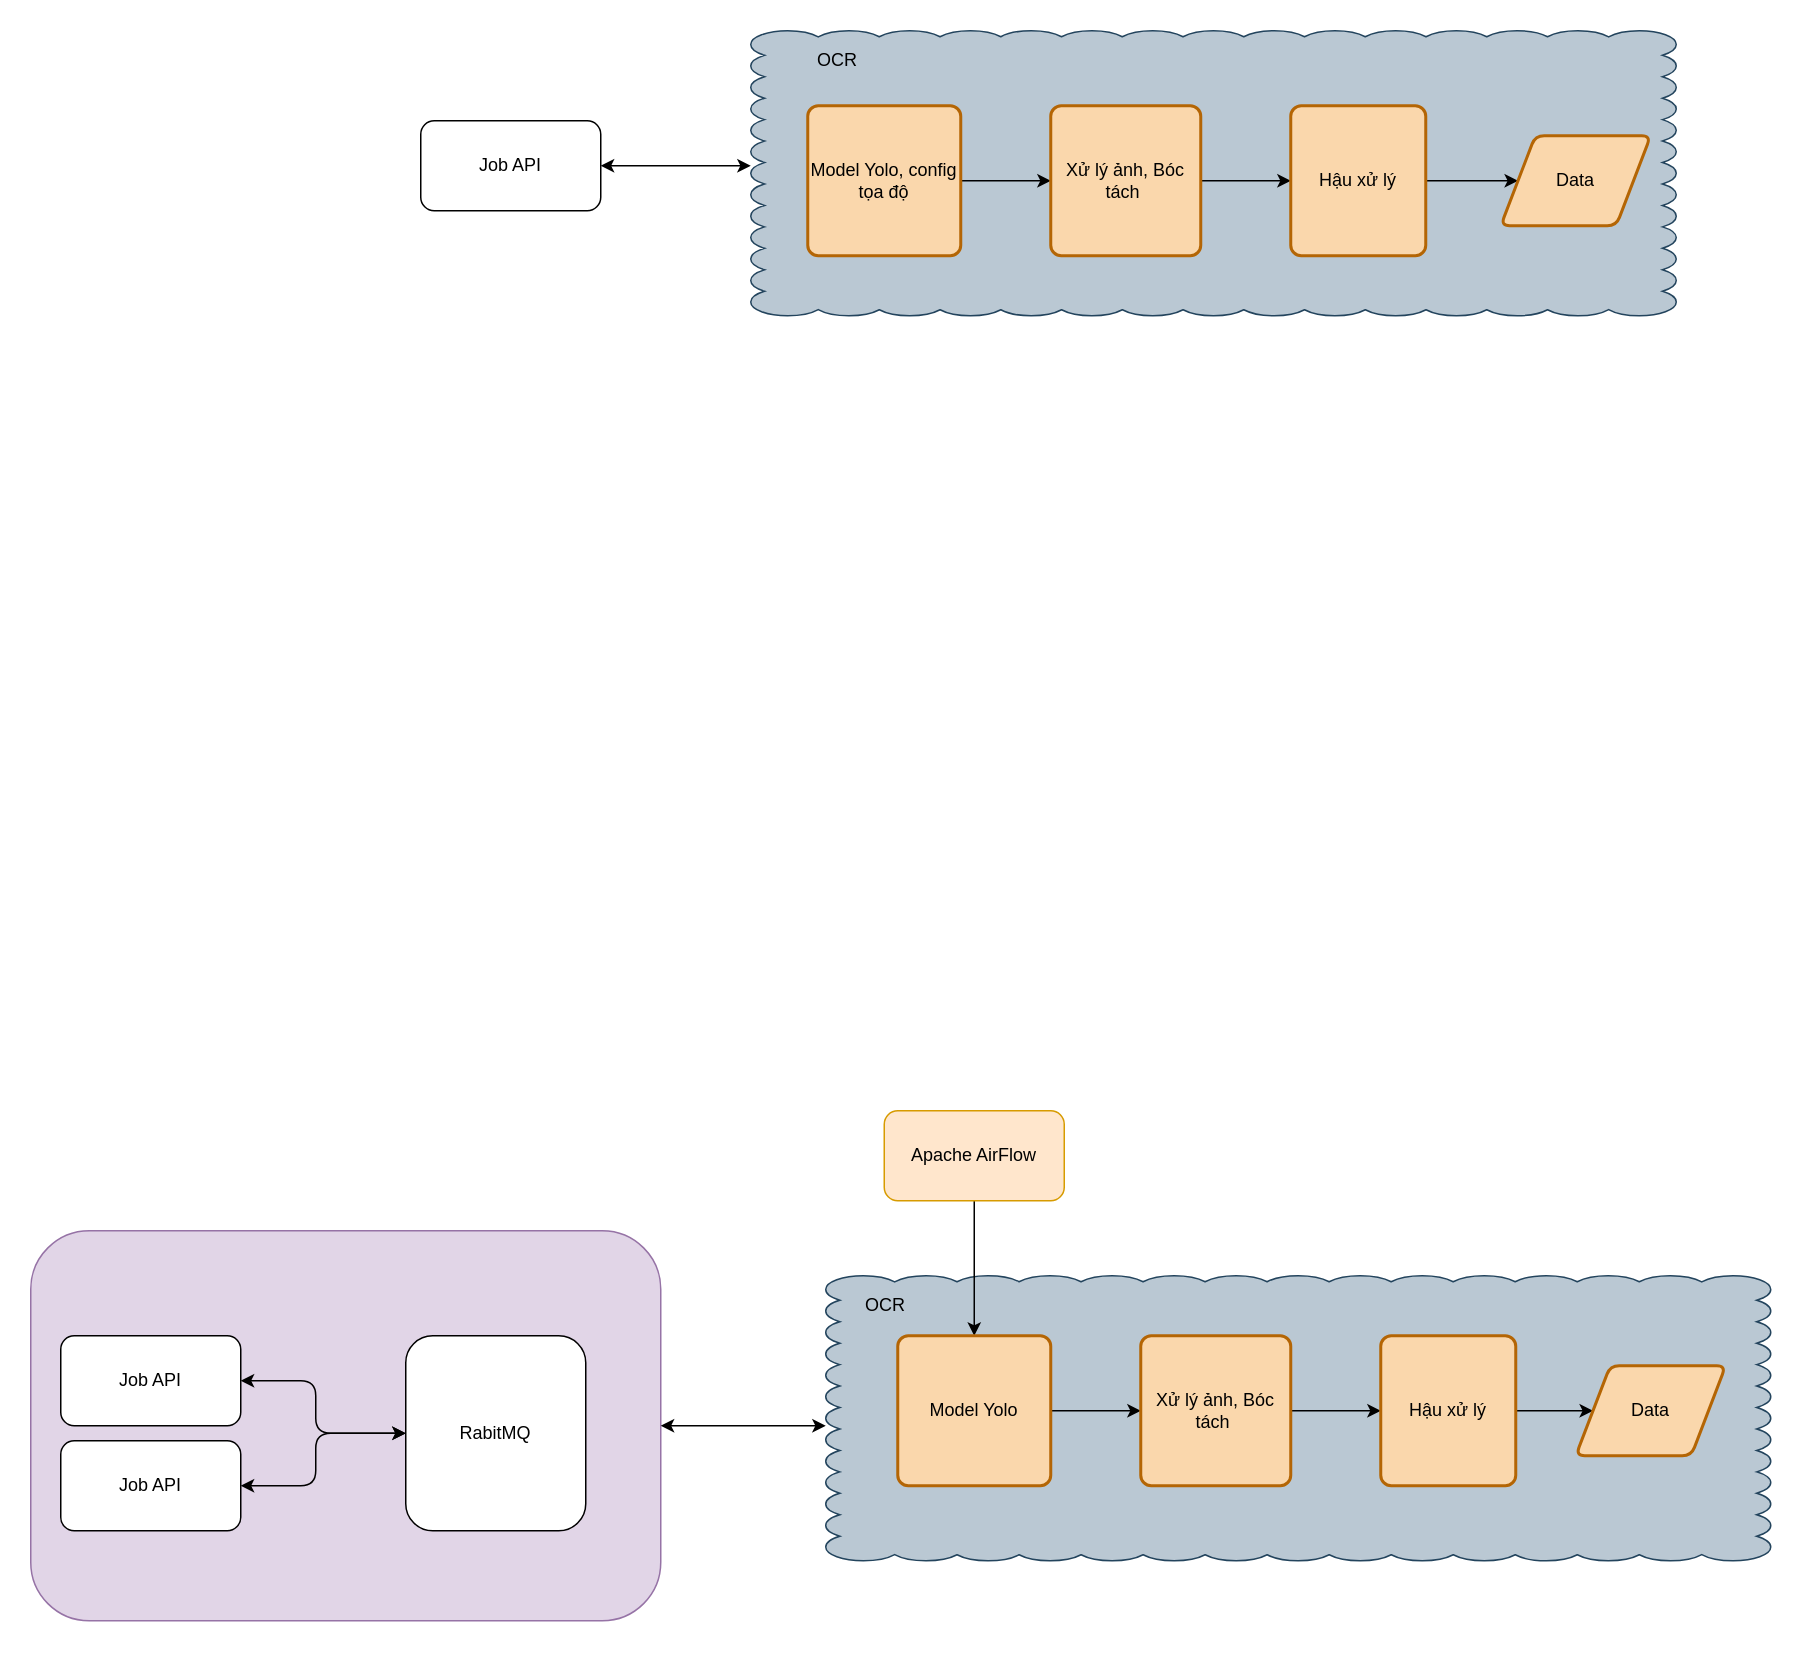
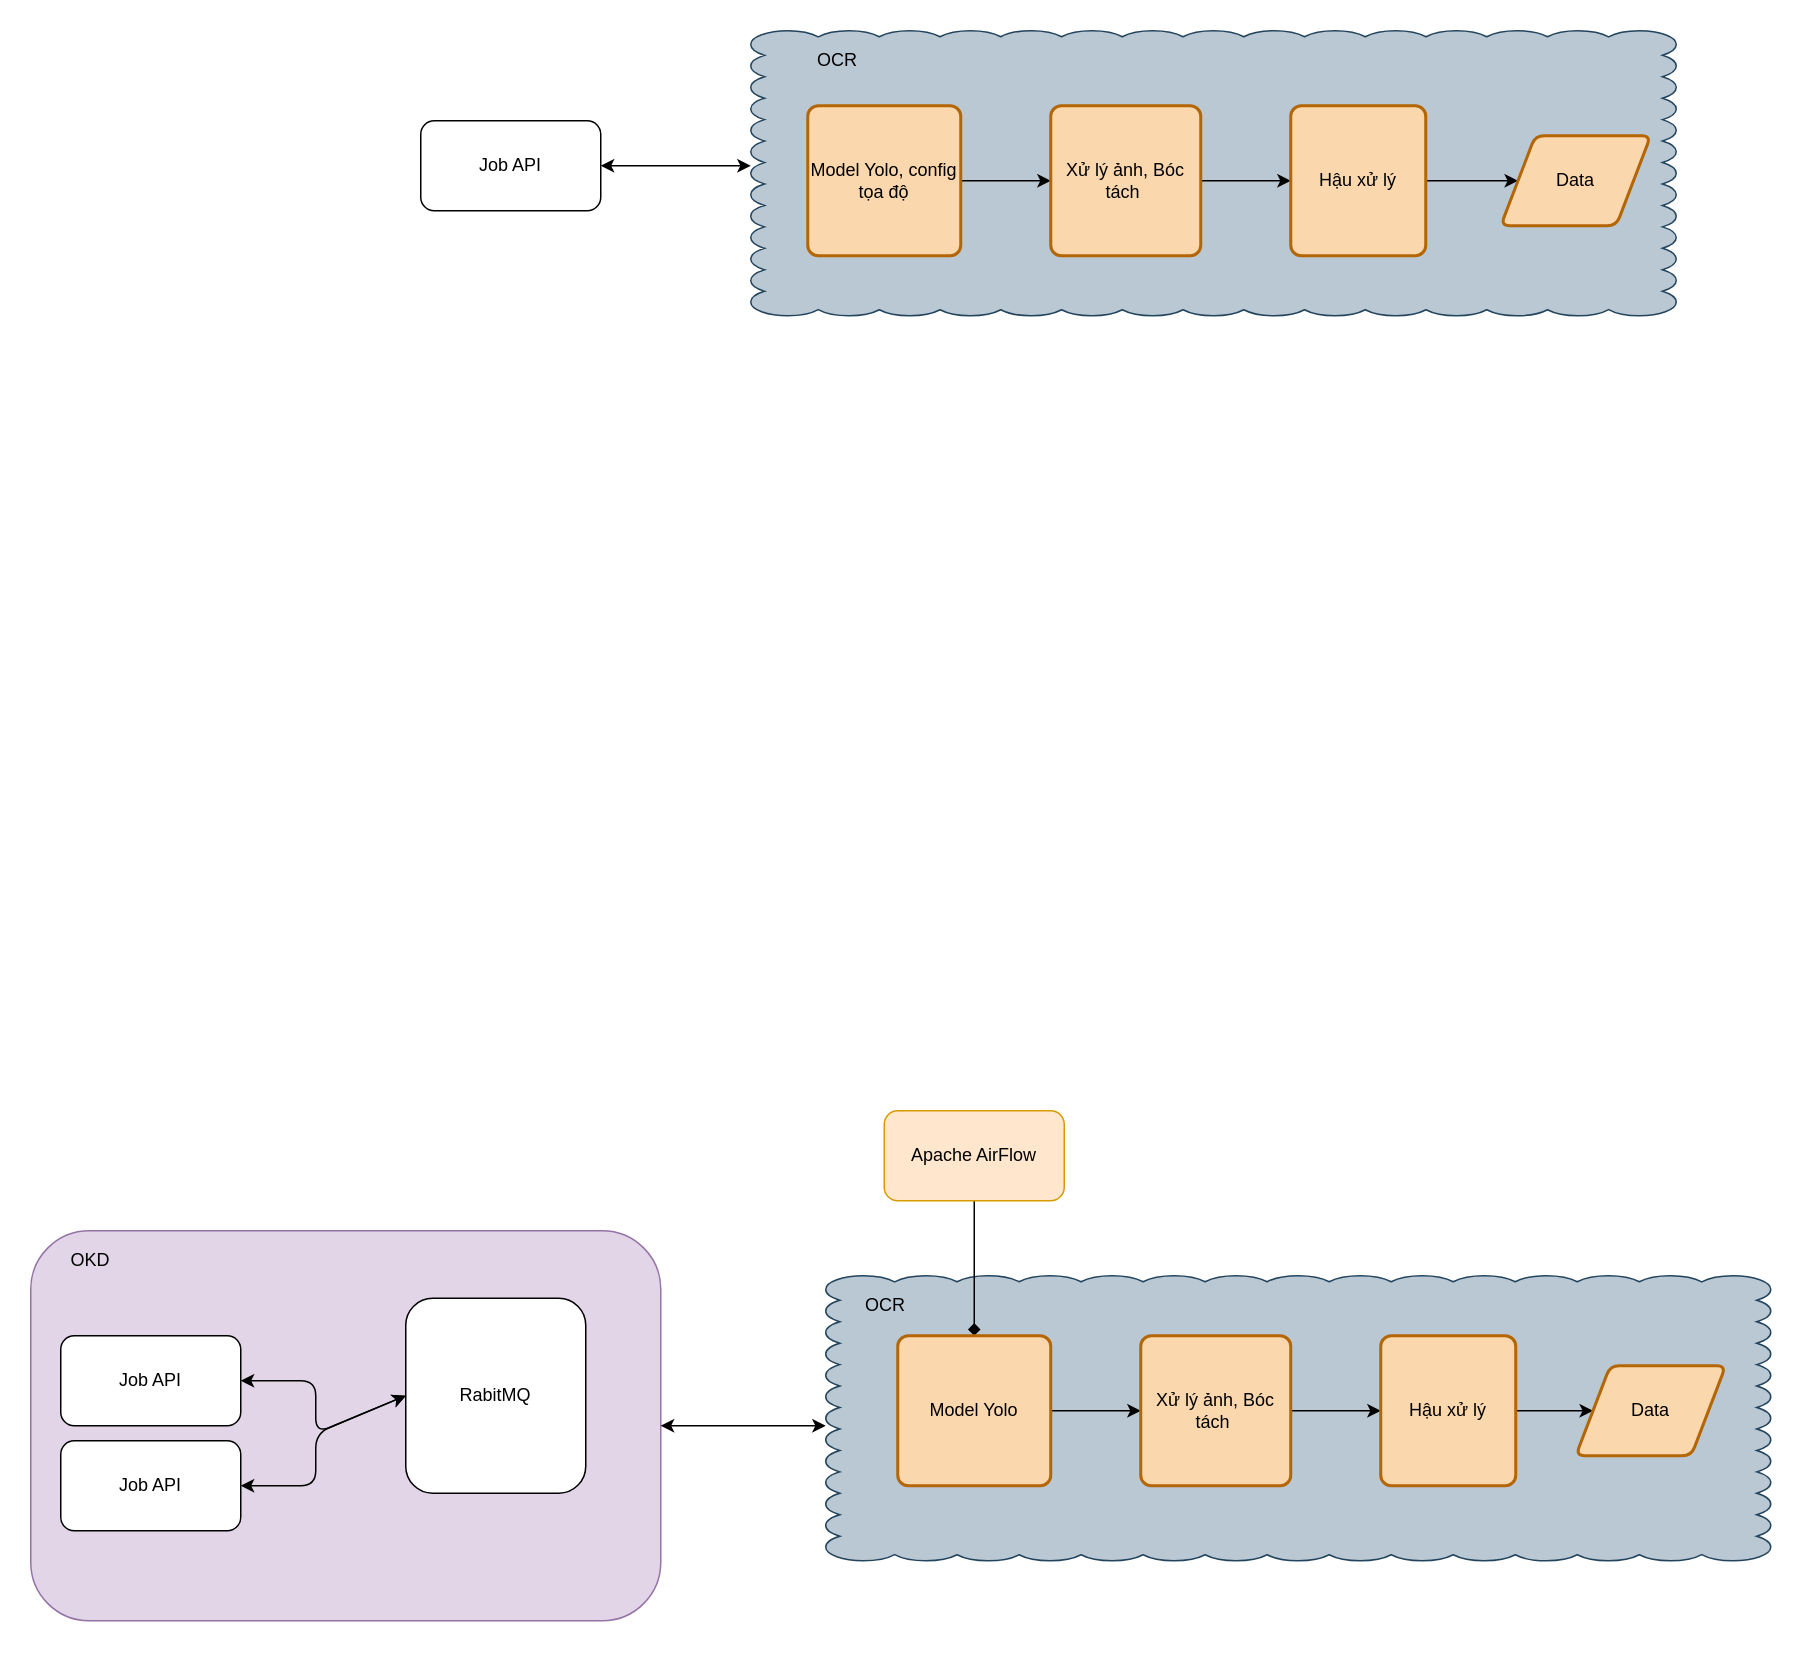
node "OKD": added
edge "Apache AirFlow" -> "Model Yolo": arrowhead classic -> diamond
node "RabitMQ": moved (496, 1433) -> (496, 1396)
